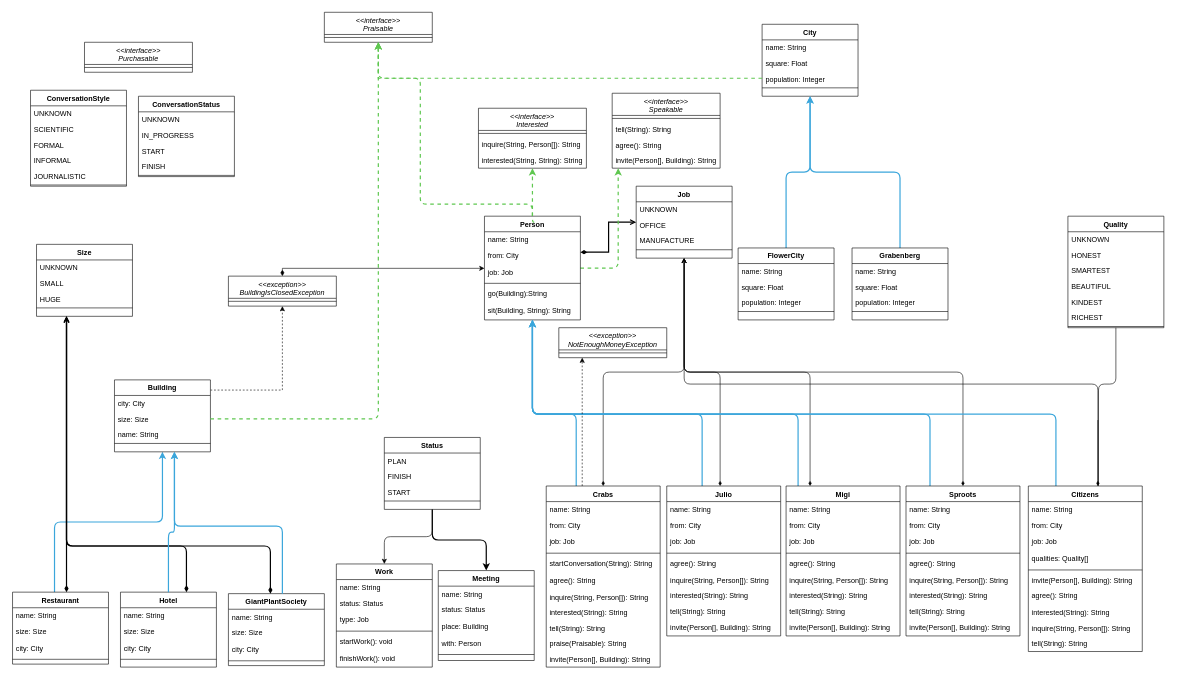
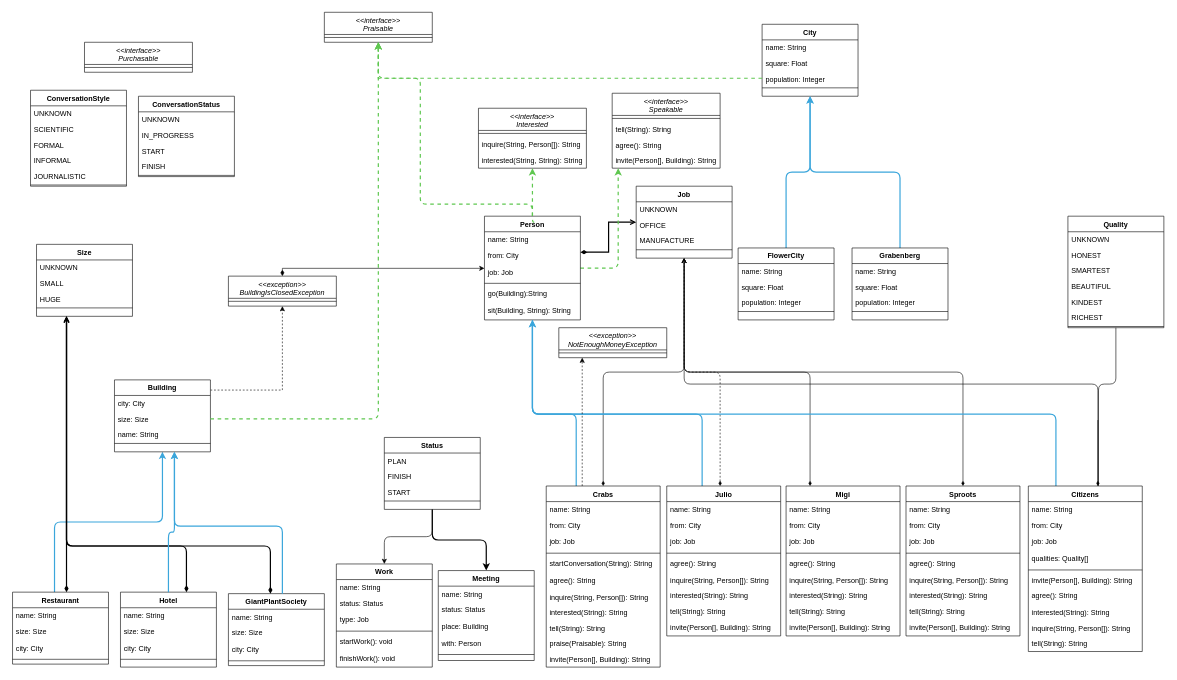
edge "Job" -- "Julio": style solid -> dashed
edge "Migi" -> "Person": removed
edge "Sproots" -> "Person": removed
